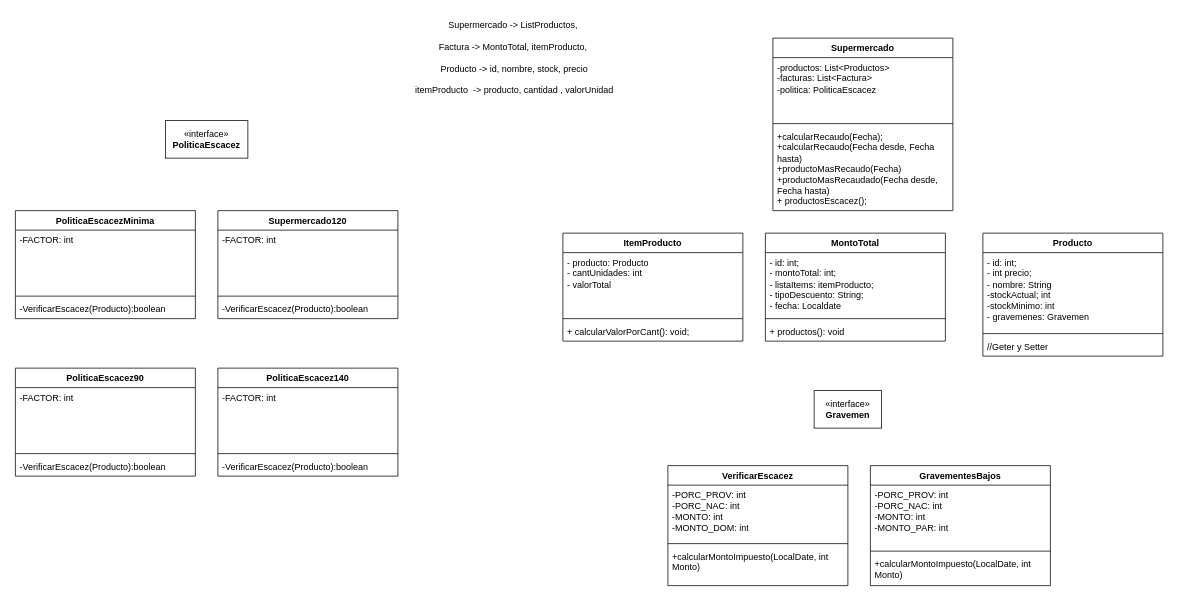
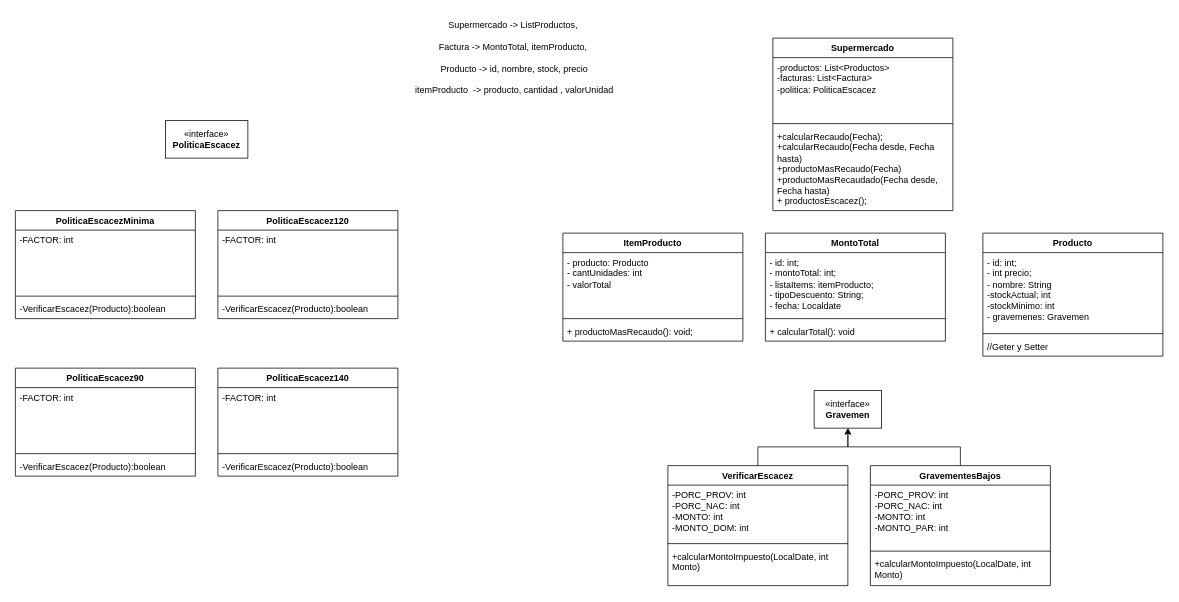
node "Supermercado120": label "Supermercado120" -> "PoliticaEscacez120"
node "+ calcularValorPorCant(): void;": label "+ calcularValorPorCant(): void;" -> "+ productoMasRecaudo(): void;"
node "+ productos(): void": label "+ productos(): void" -> "+ calcularTotal(): void"
edge "VerificarEscacez" -> "«interface» Gravemen": added
edge "GravementesBajos" -> "«interface» Gravemen": added
